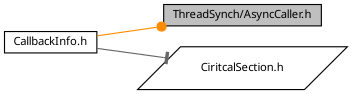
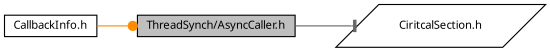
edge "CallbackInfo.h" -> "CiritcalSection.h": now "ThreadSynch/AsyncCaller.h" -> "CiritcalSection.h"
